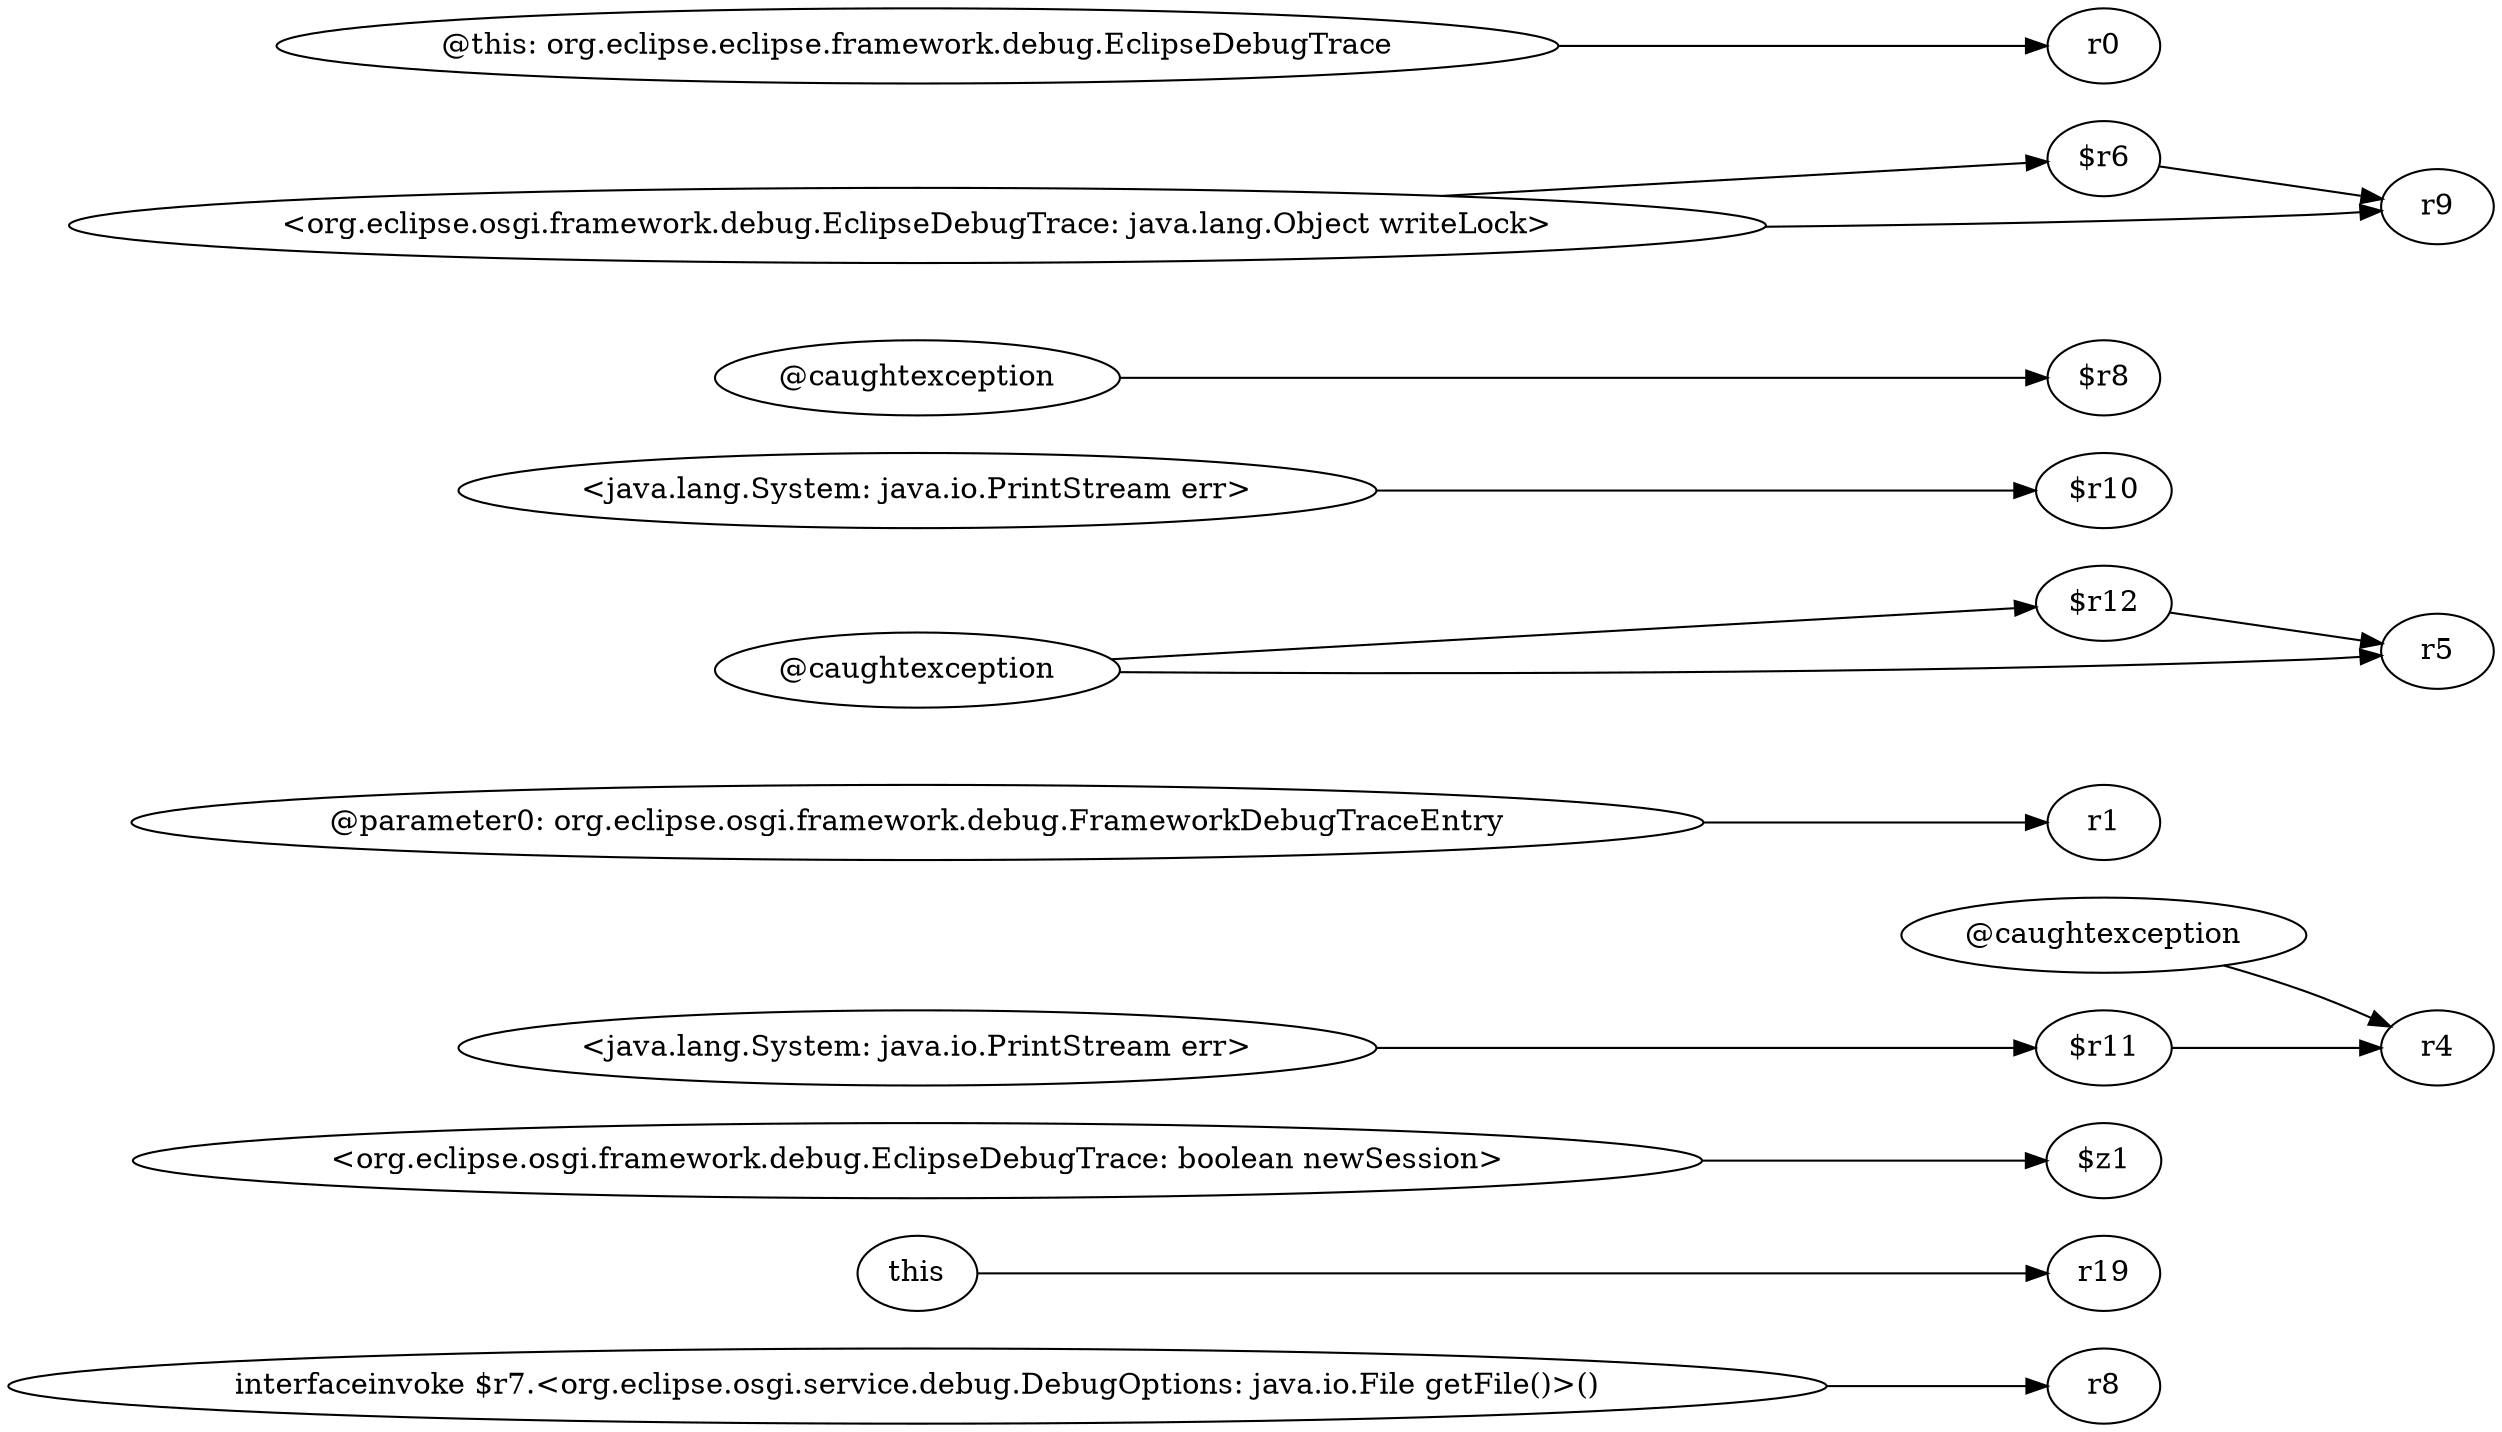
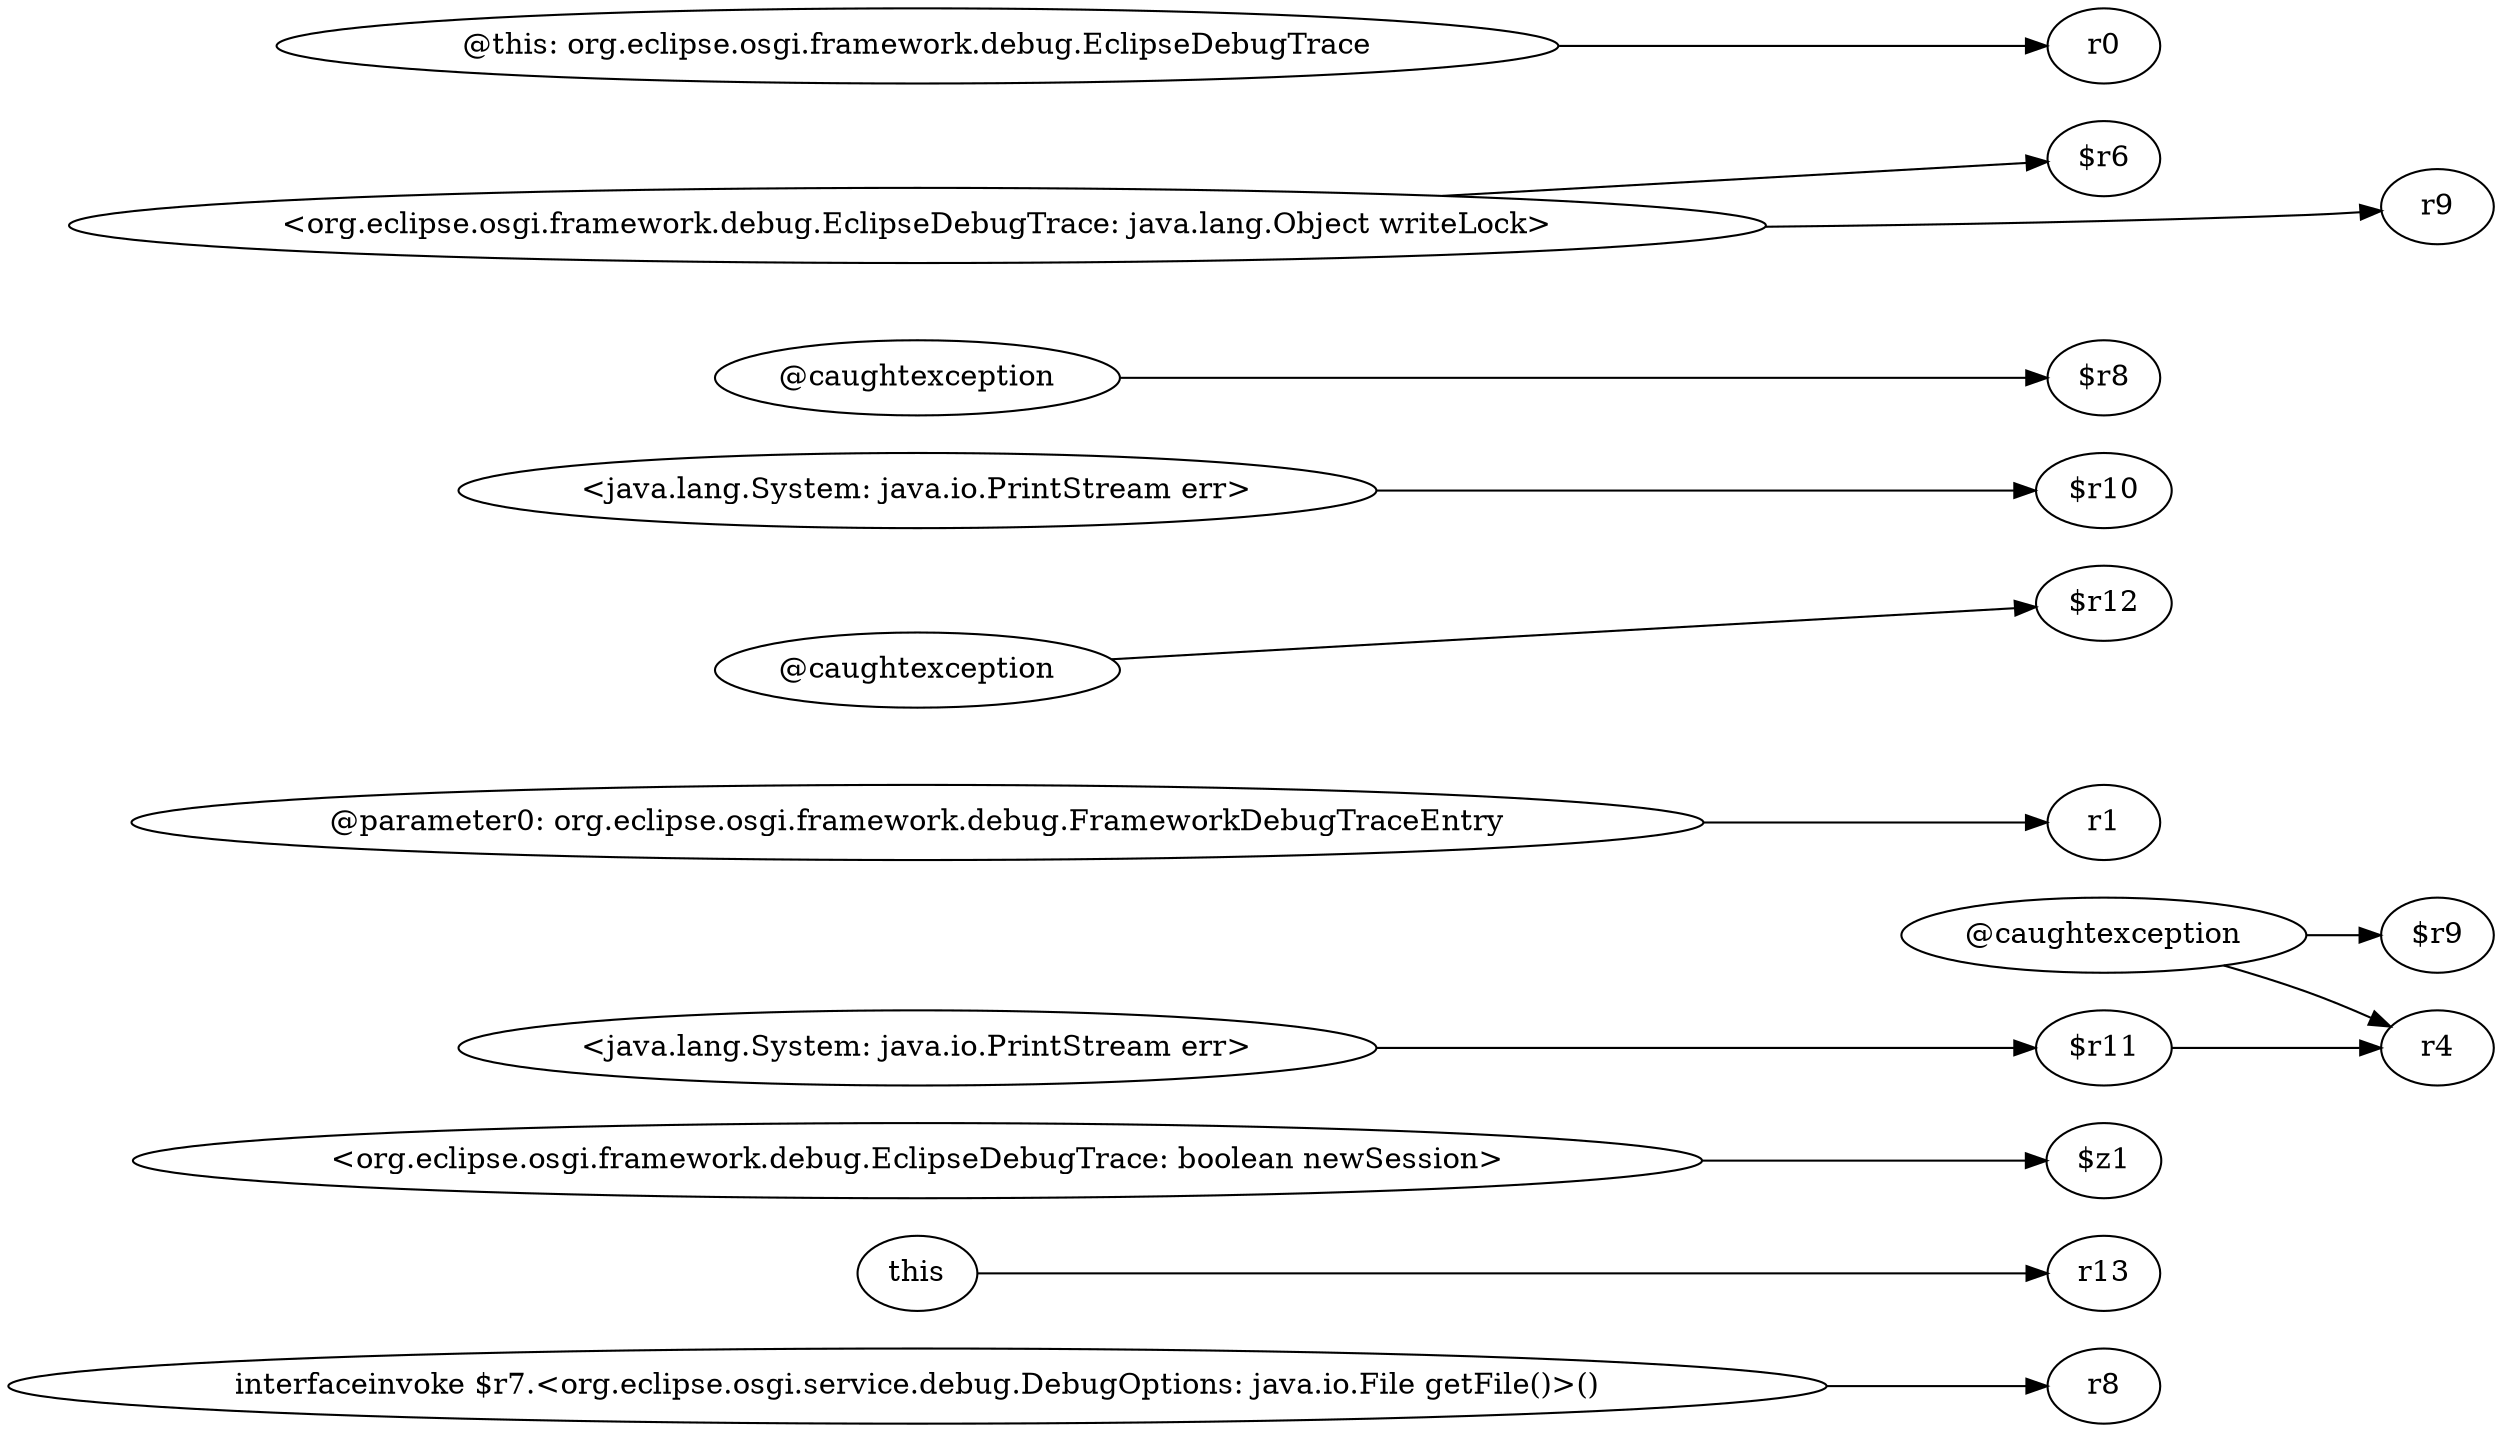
node "@this: org.eclipse.eclipse.framework.debug.EclipseDebugTrace": label "@this: org.eclipse.eclipse.framework.debug.EclipseDebugTrace" -> "@this: org.eclipse.osgi.framework.debug.EclipseDebugTrace"
edge "$r6" -> "r9": removed
node "r5": removed
node "$r9": added
node "r19": label "r19" -> "r13"
